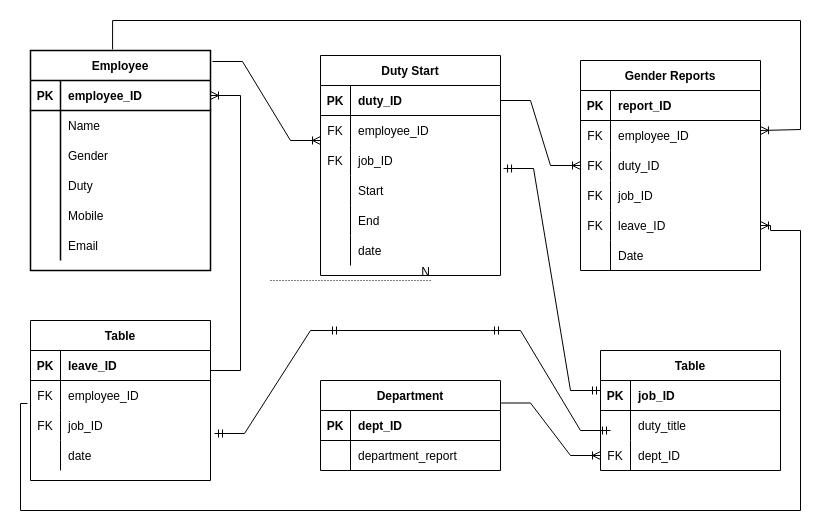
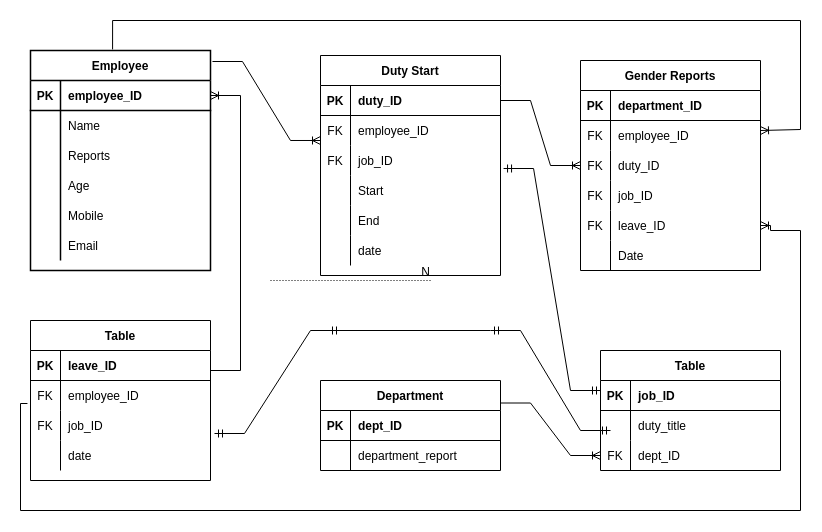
node "report_ID": label "report_ID" -> "department_ID"
node "Gender": label "Gender" -> "Reports"
node "Duty": label "Duty" -> "Age"
